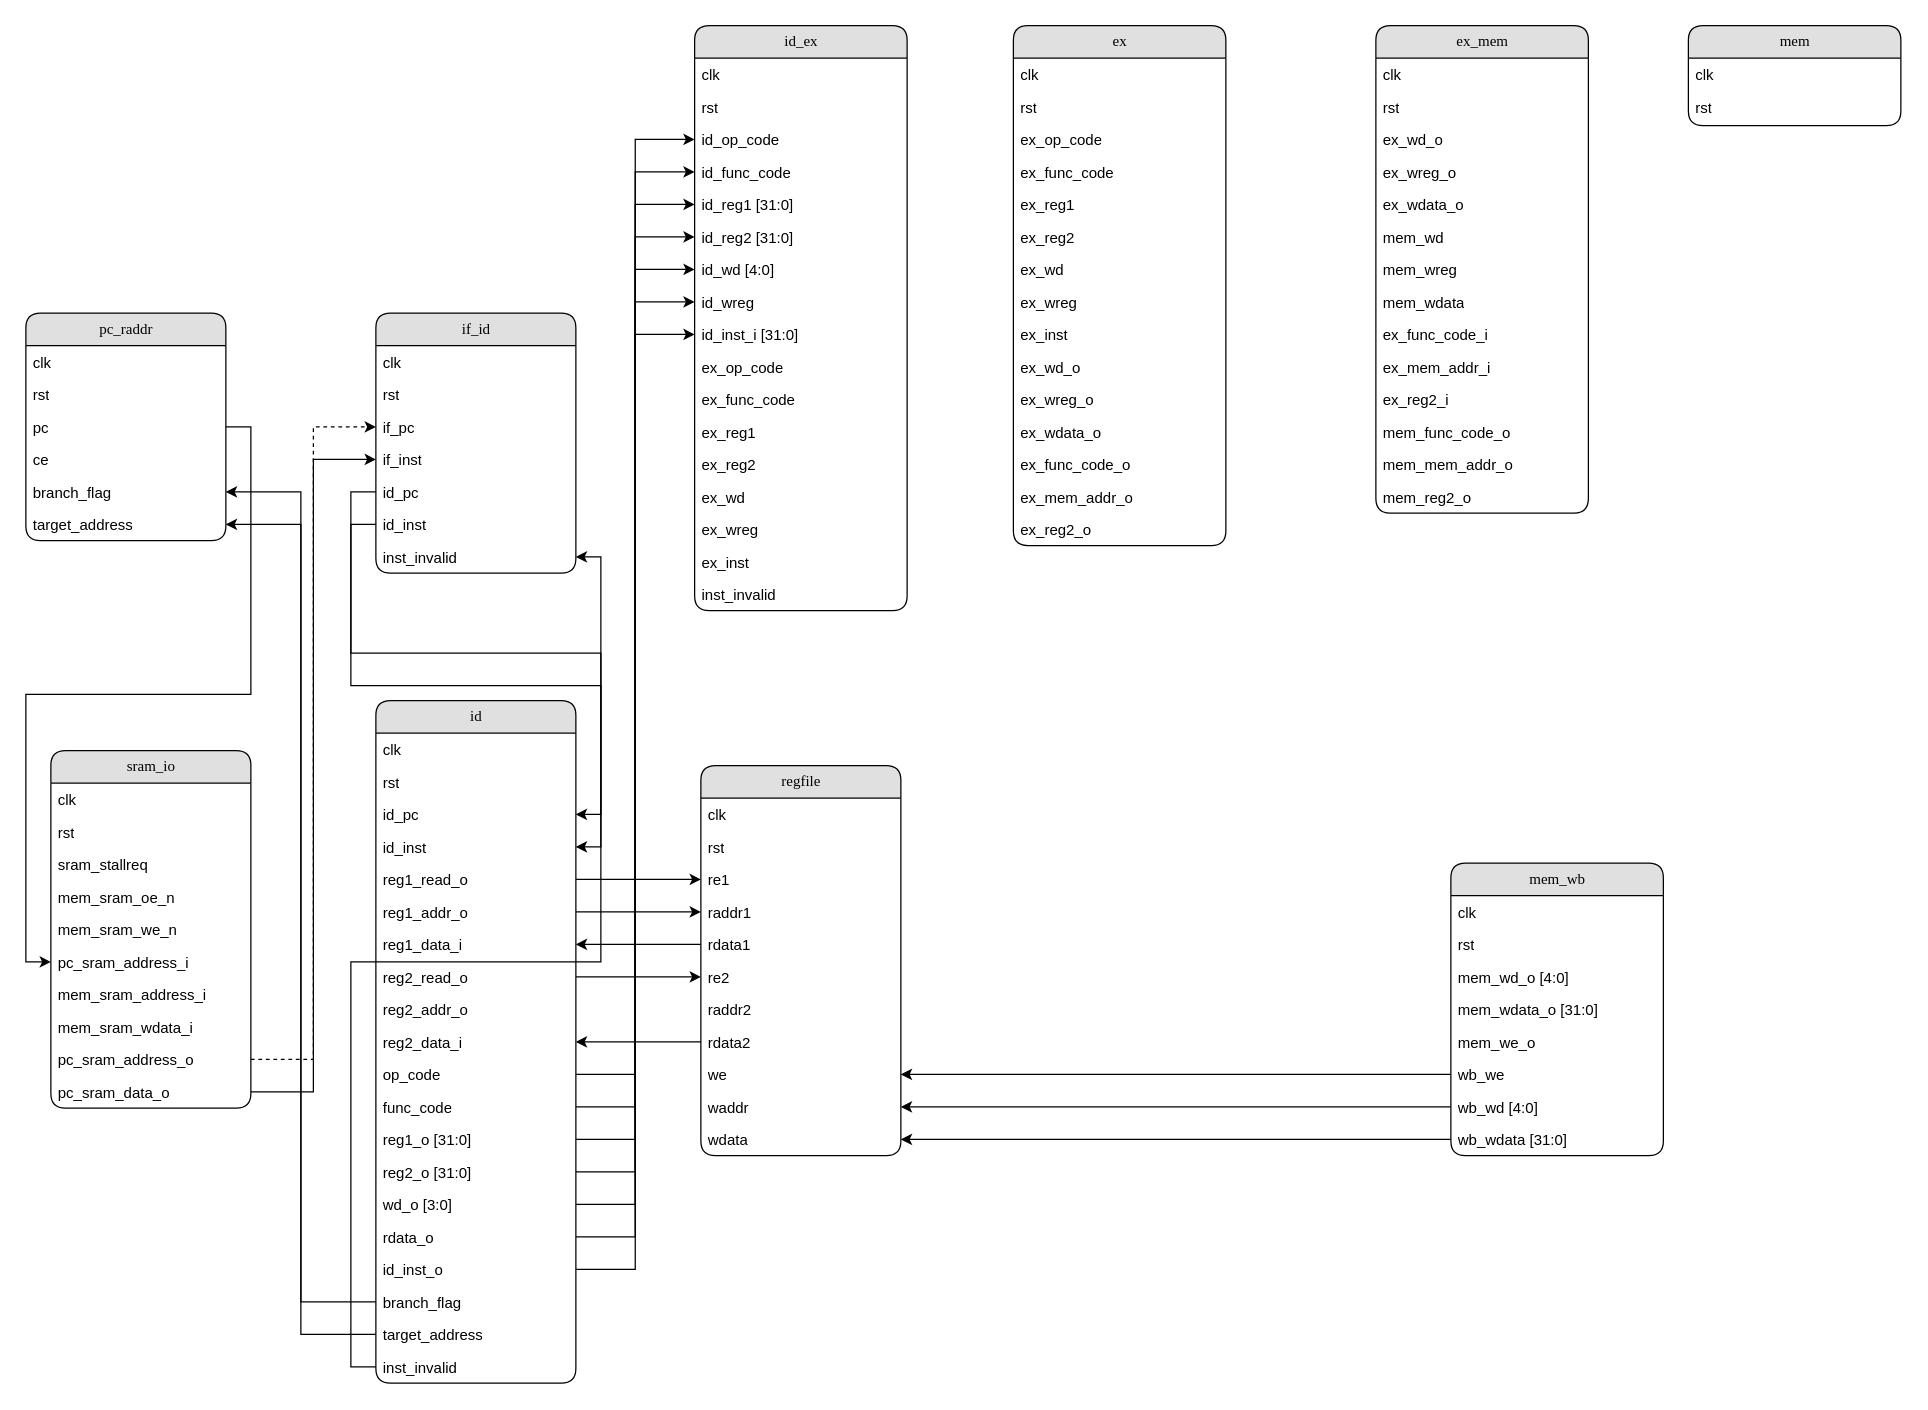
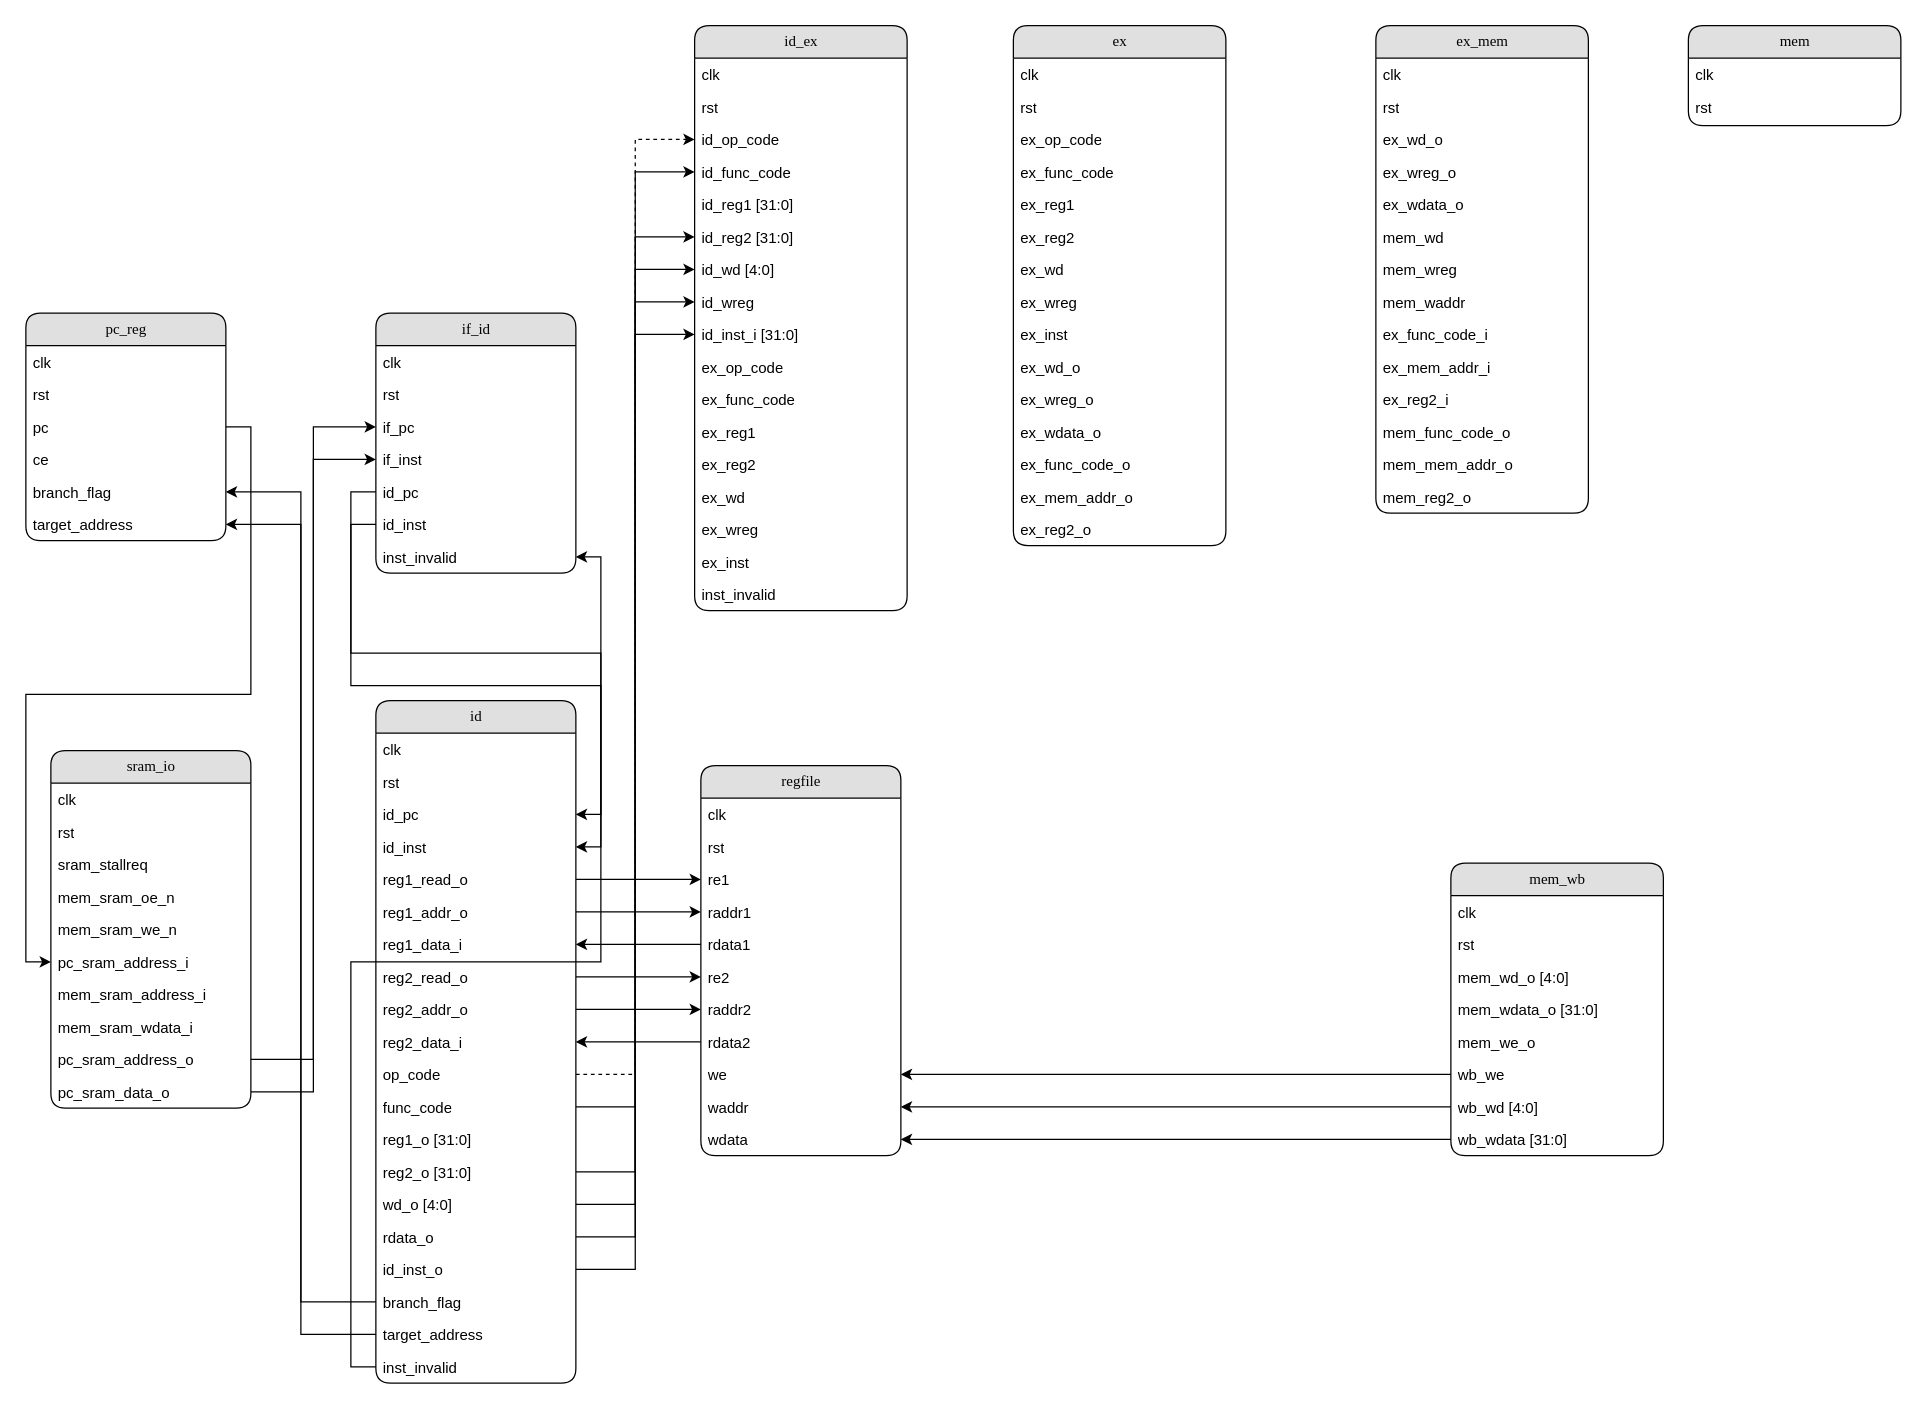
edge "op_code" -> "id_op_code": style solid -> dashed
node "mem_wdata": label "mem_wdata" -> "mem_waddr"
node "pc_raddr": label "pc_raddr" -> "pc_reg"
edge "pc_sram_address_o" -> "if_pc": style dashed -> solid
edge "reg2_addr_o" -> "raddr2": added
edge "reg1_o [31:0]" -> "id_reg1 [31:0]": removed
node "wd_o [3:0]": label "wd_o [3:0]" -> "wd_o [4:0]"
